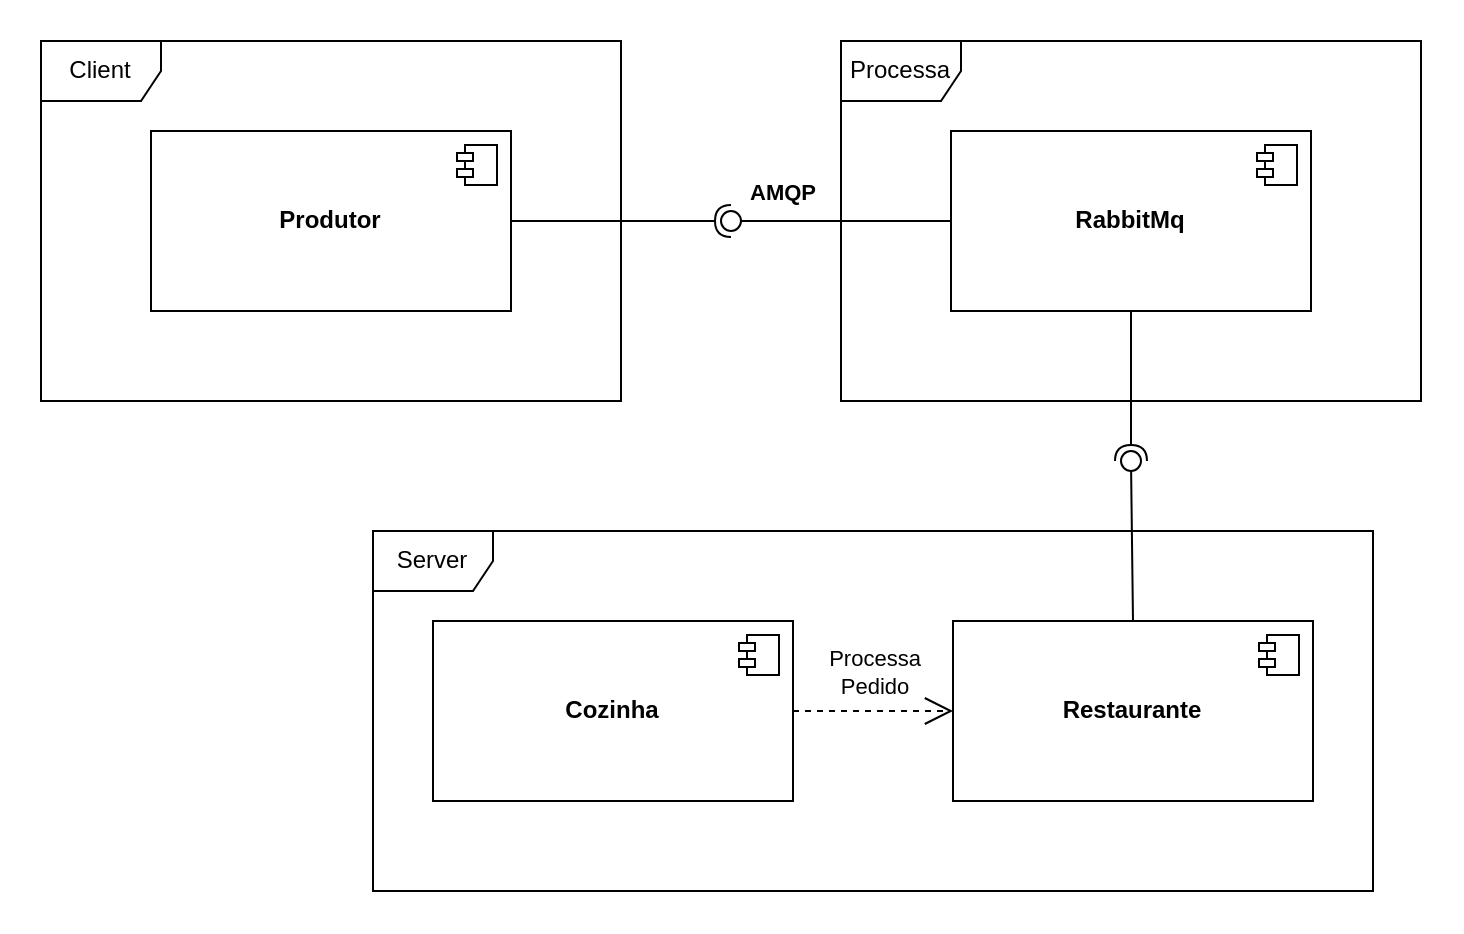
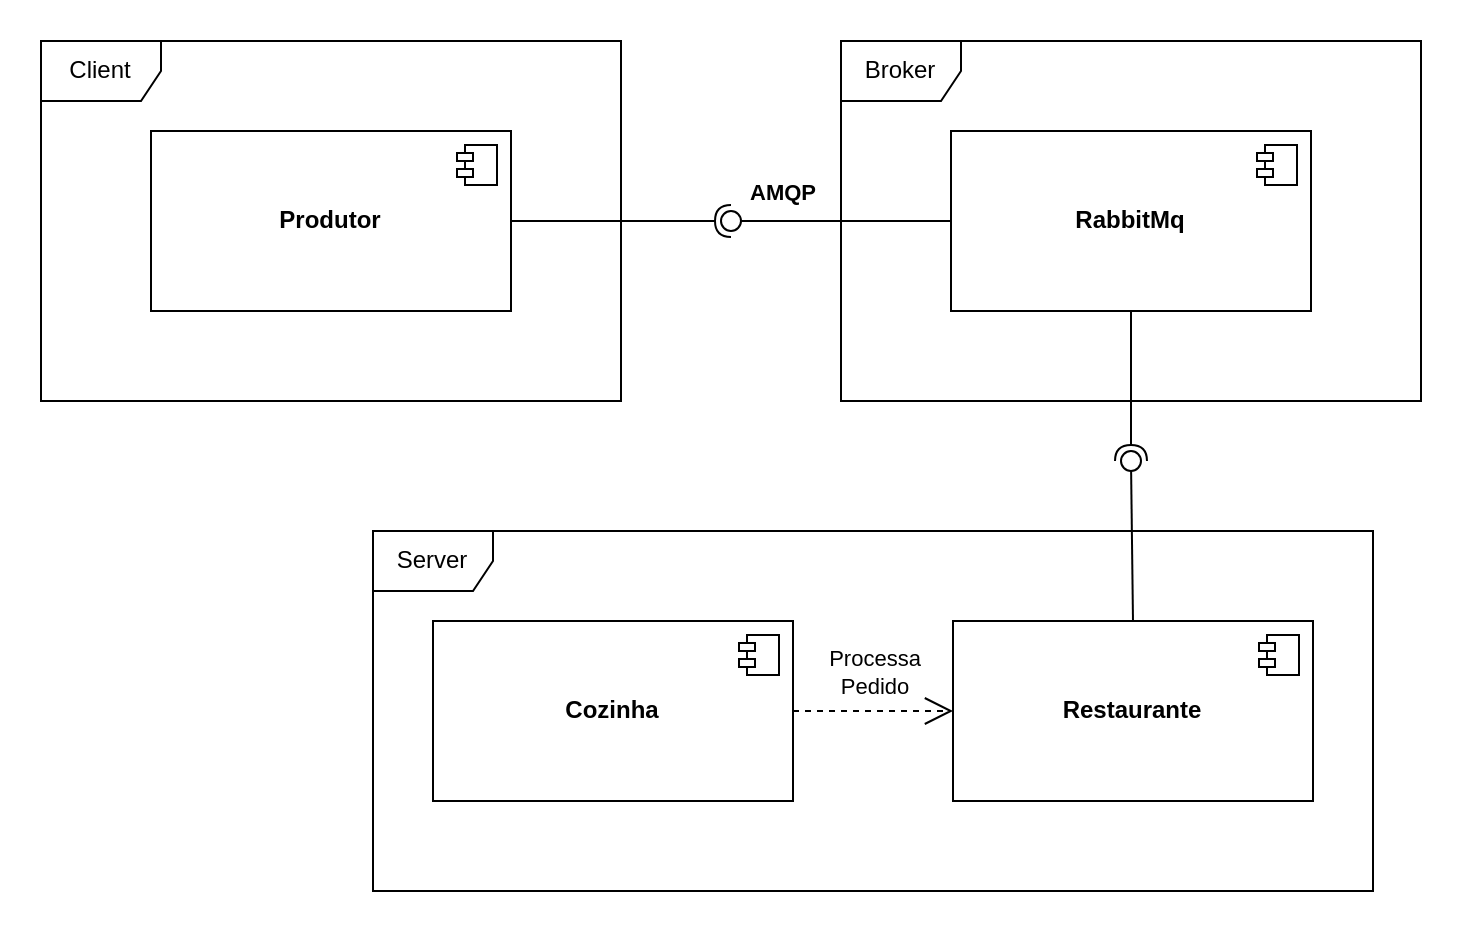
node "Processa": label "Processa" -> "Broker"
